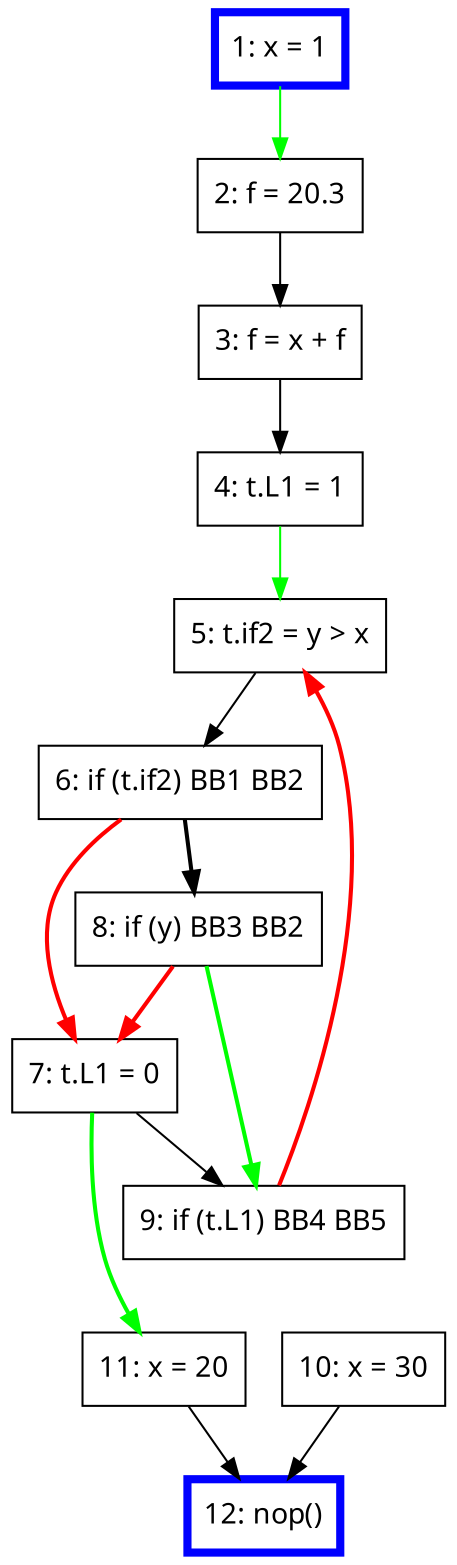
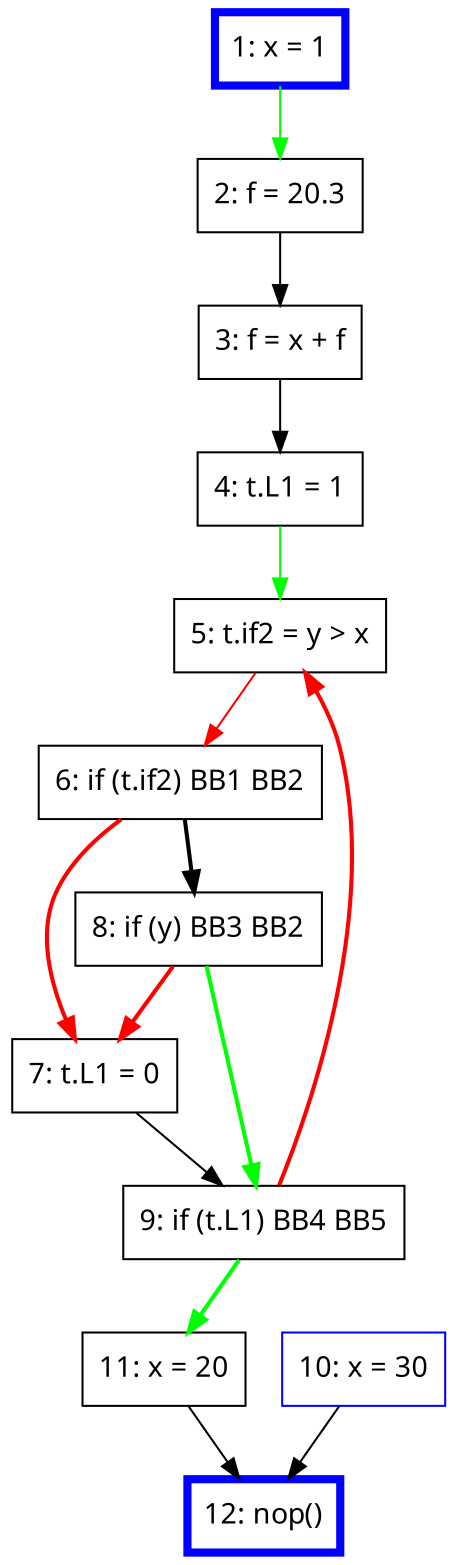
edge "5: t.if2 = y > x" -> "6: if (t.if2) BB1 BB2": color black -> red
edge "7: t.L1 = 0" -> "11: x = 20": now "9: if (t.L1) BB4 BB5" -> "11: x = 20"
node "10: x = 30": color black -> blue
